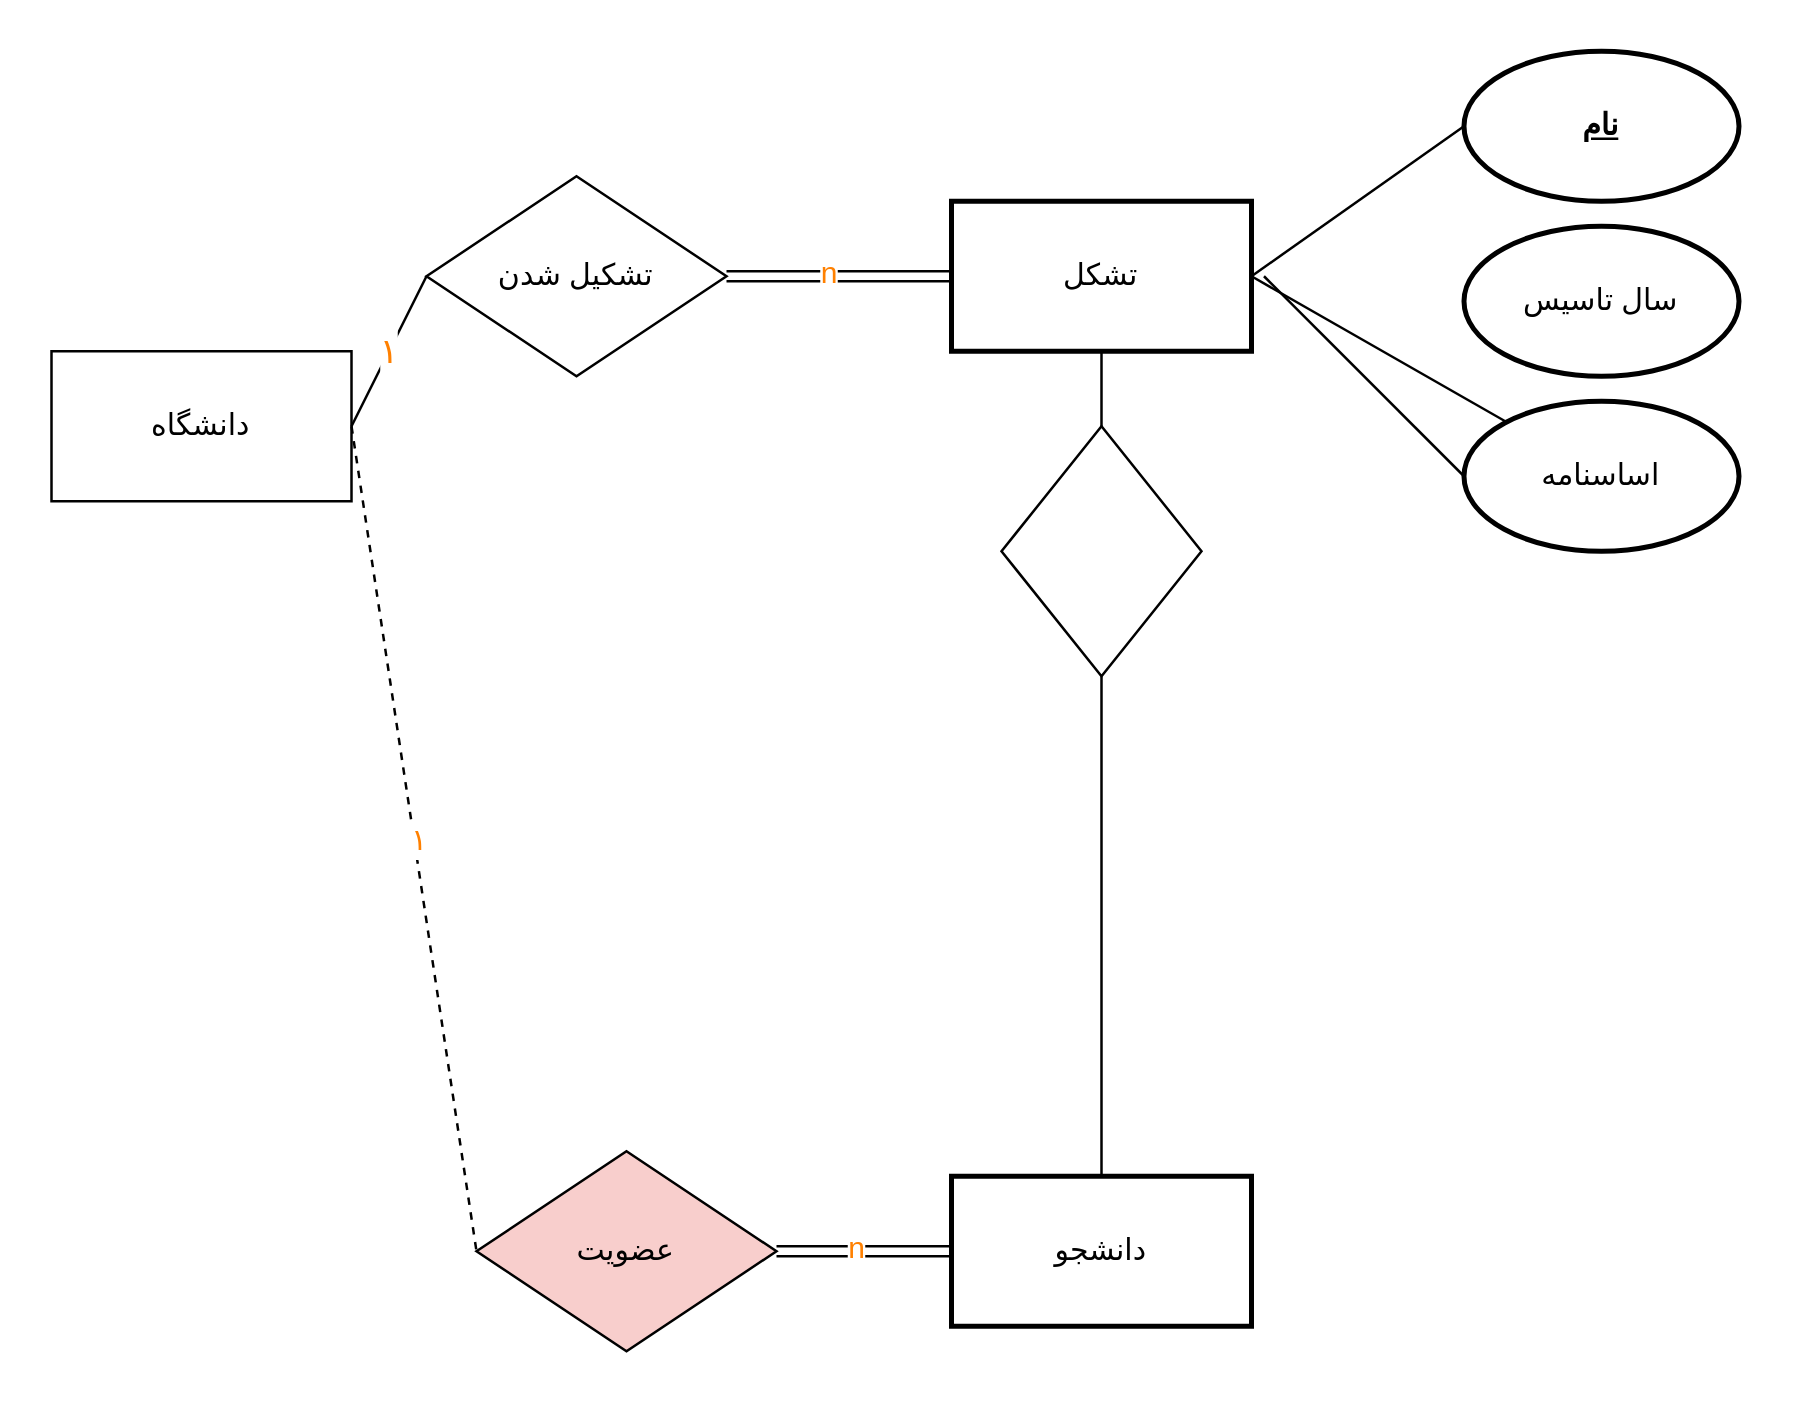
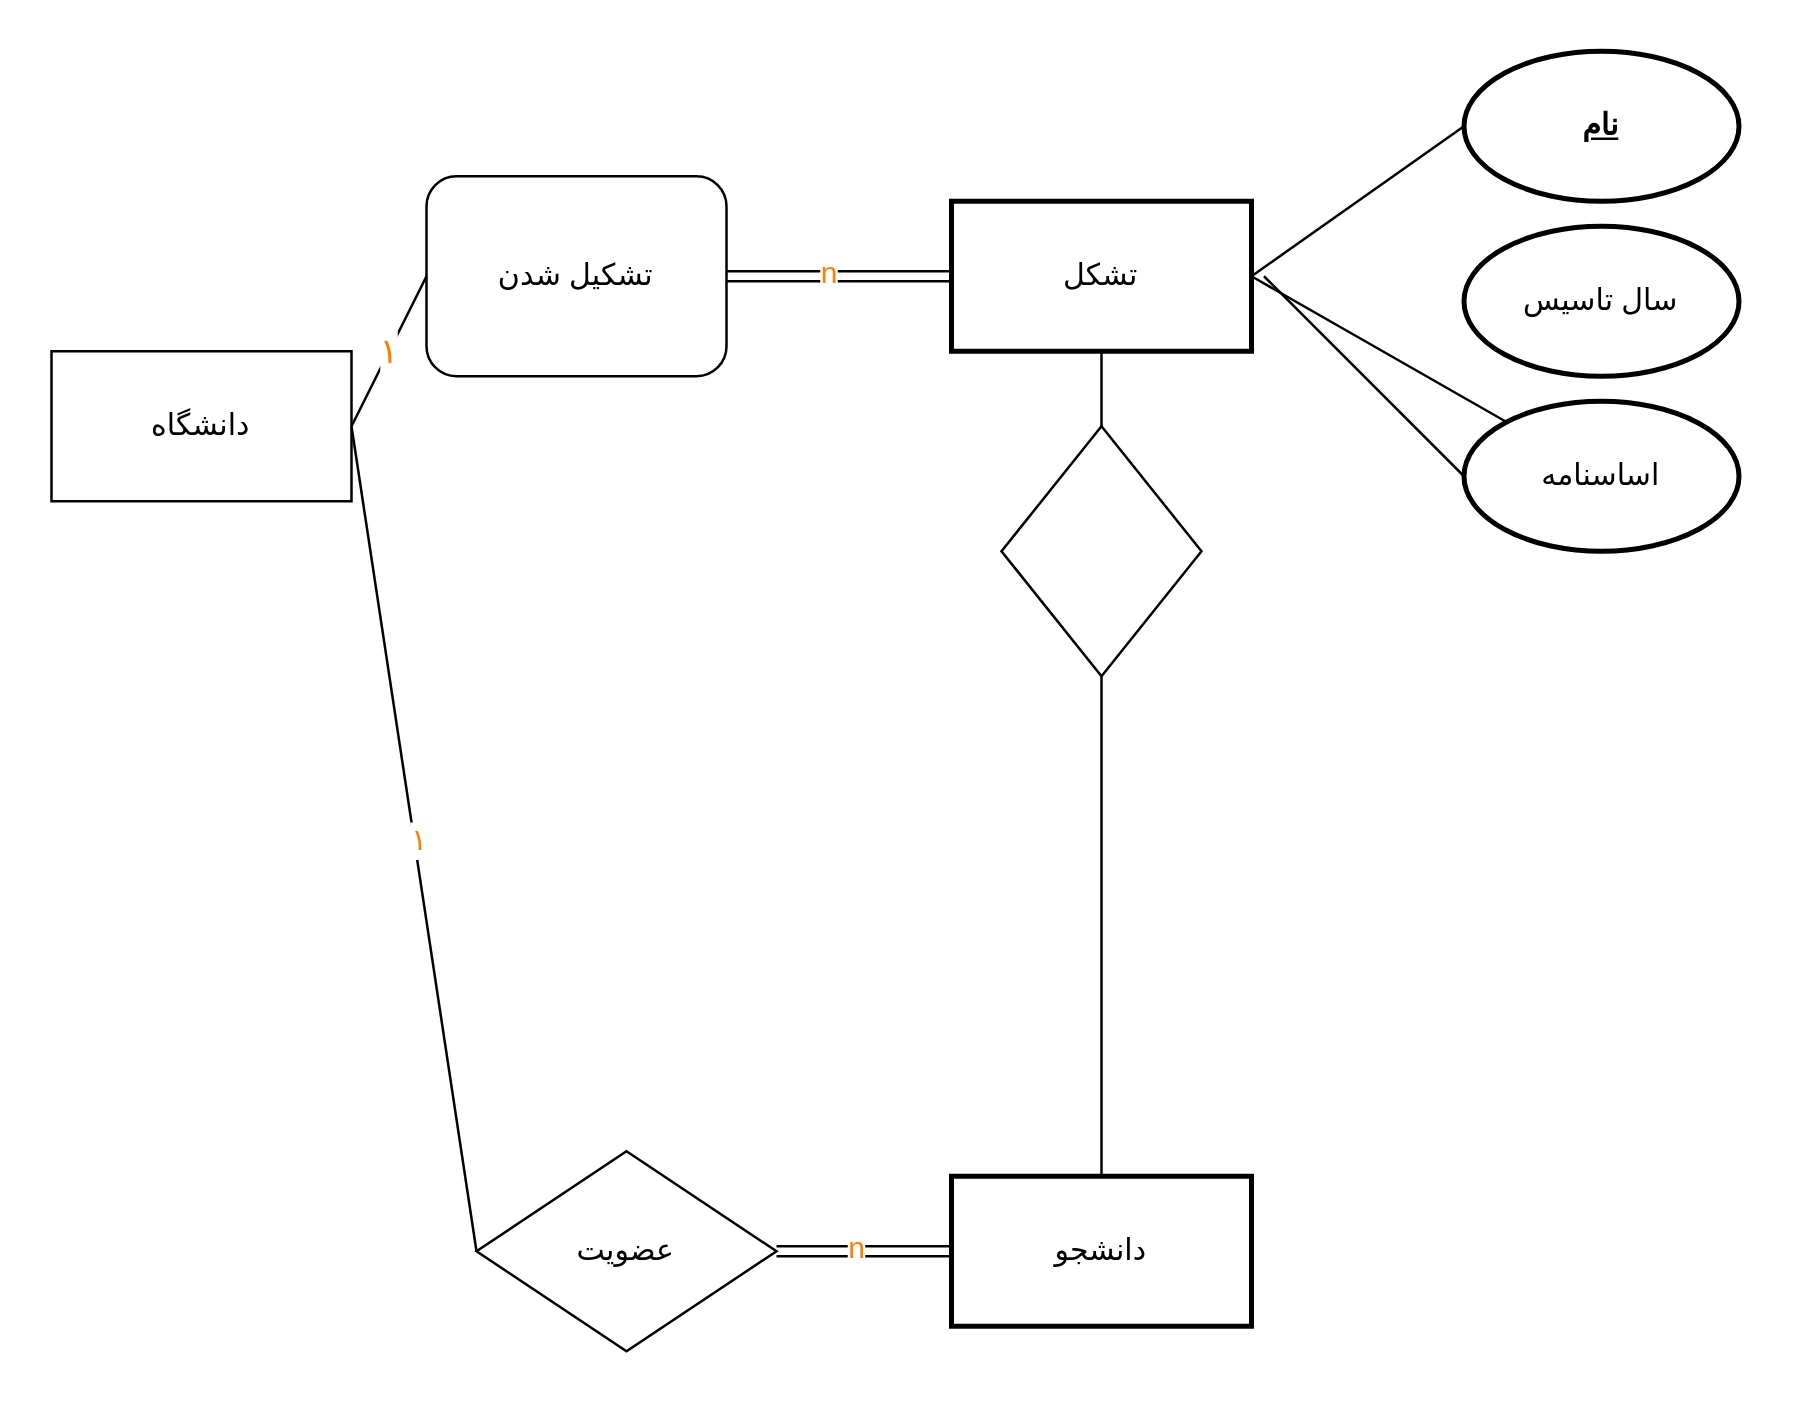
node "تشکیل شدن": shape diamond -> rounded rectangle
edge "دانشگاه" -- "عضویت": style dashed -> solid
node "عضویت": fillcolor #f8cecc -> #ffffff
